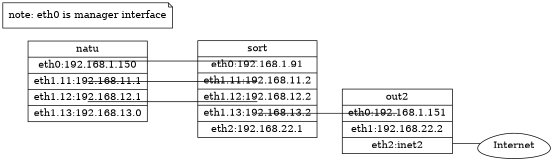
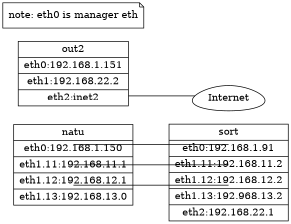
node "note: eth0 is manager interface": label "note: eth0 is manager interface" -> "note: eth0 is manager eth"
node "sort": text "eth1.13:192.168.13.2" -> "eth1.13:192.968.13.2"
edge "sort" -- "out2": removed
